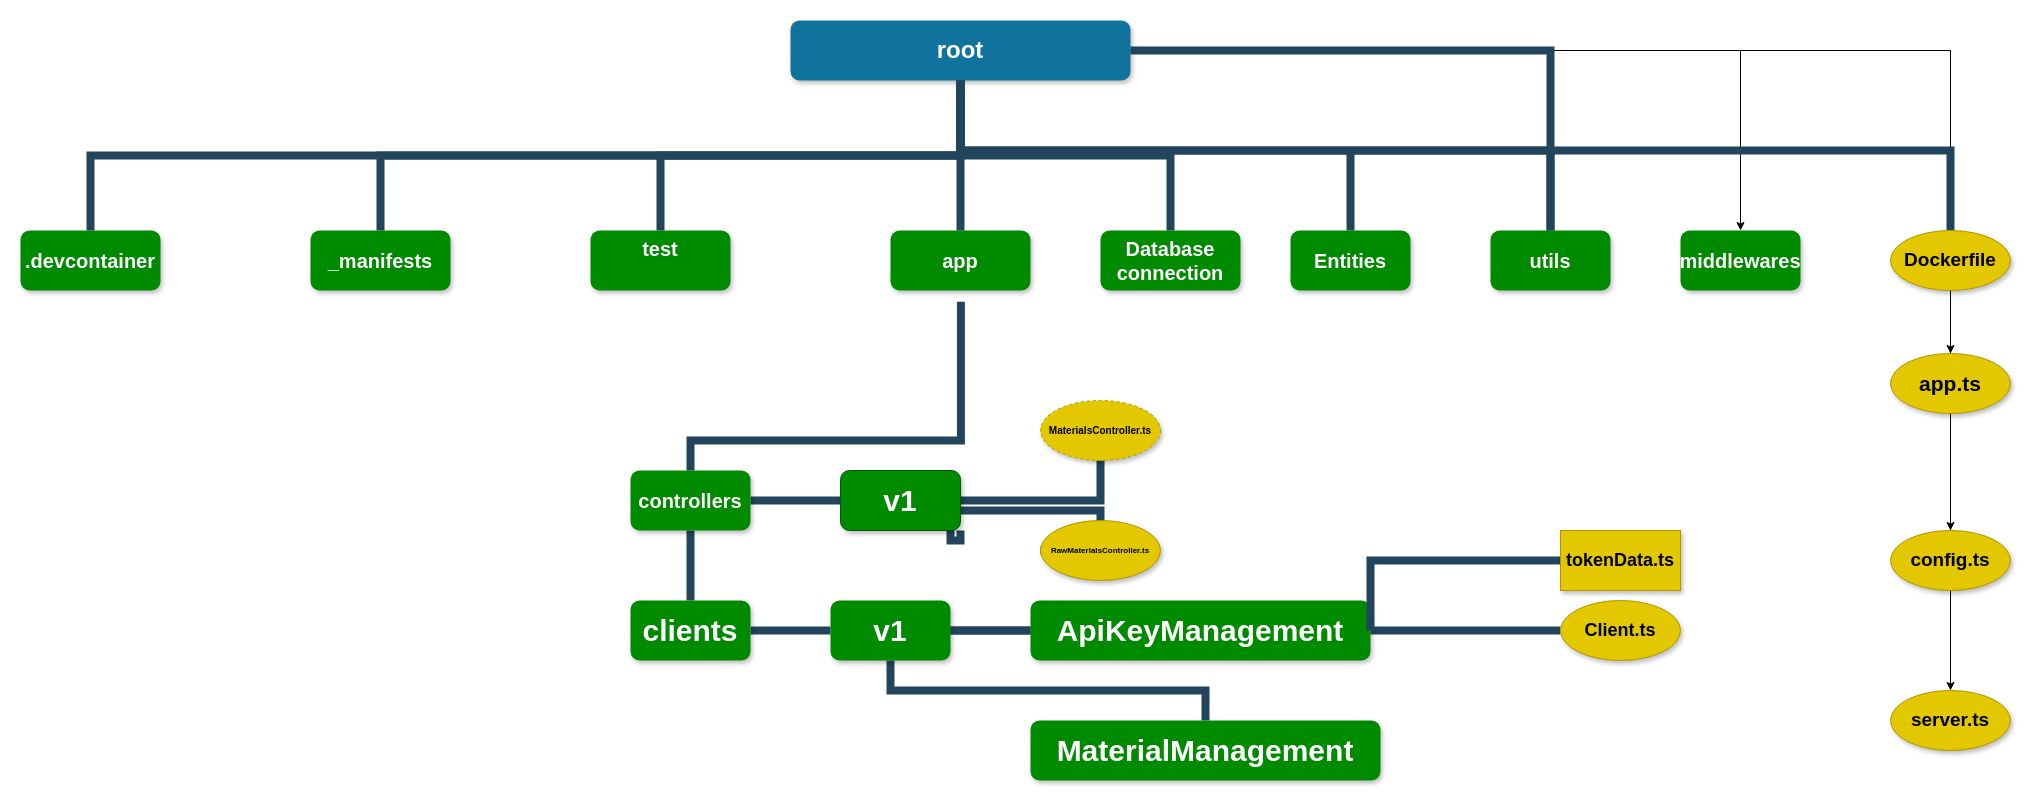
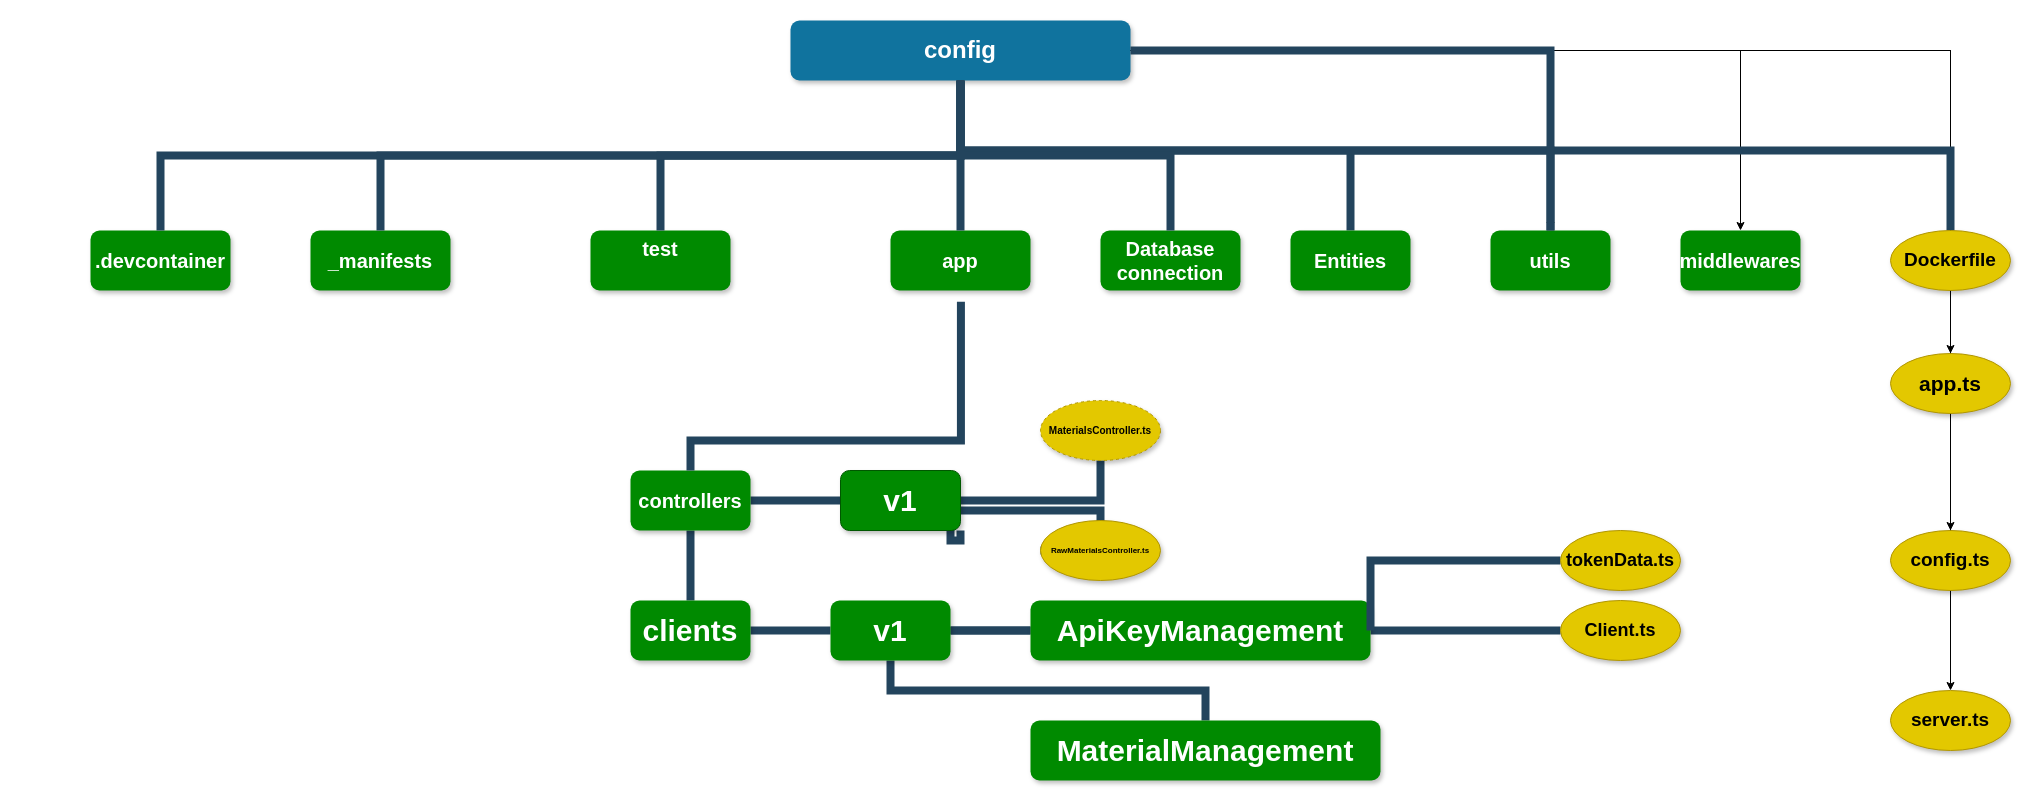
node "root": label "root" -> "config"
node ".devcontainer": moved (91, 261) -> (161, 261)
node "tokenData.ts": shape rectangle -> ellipse
